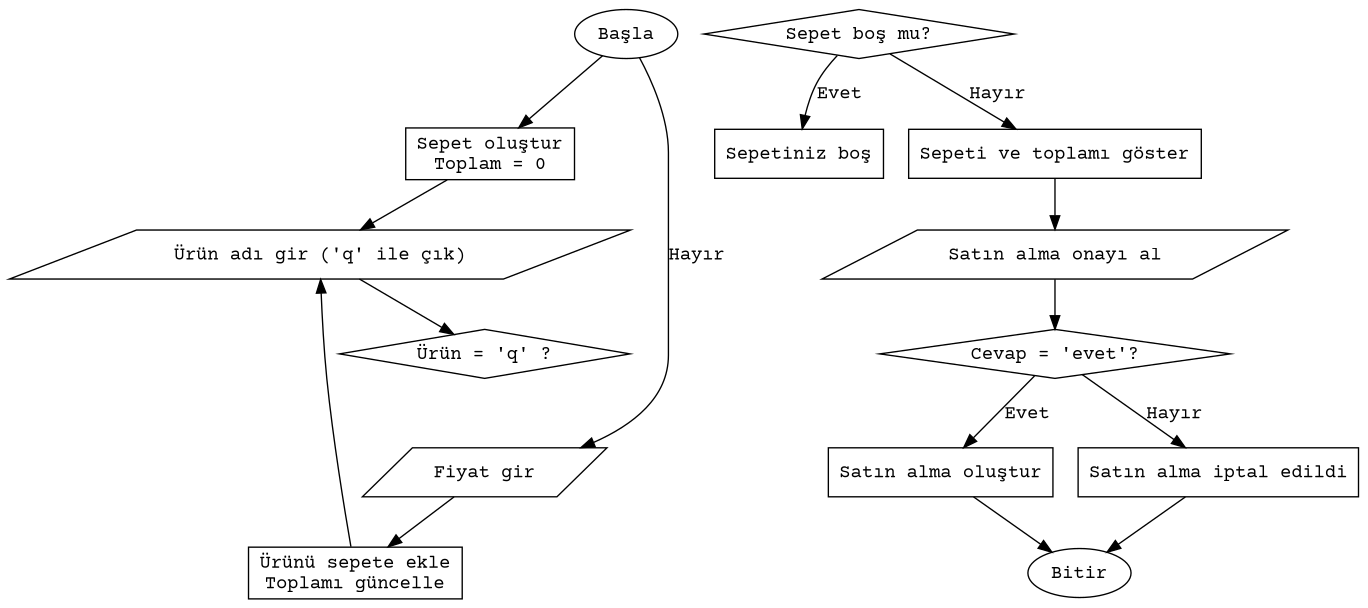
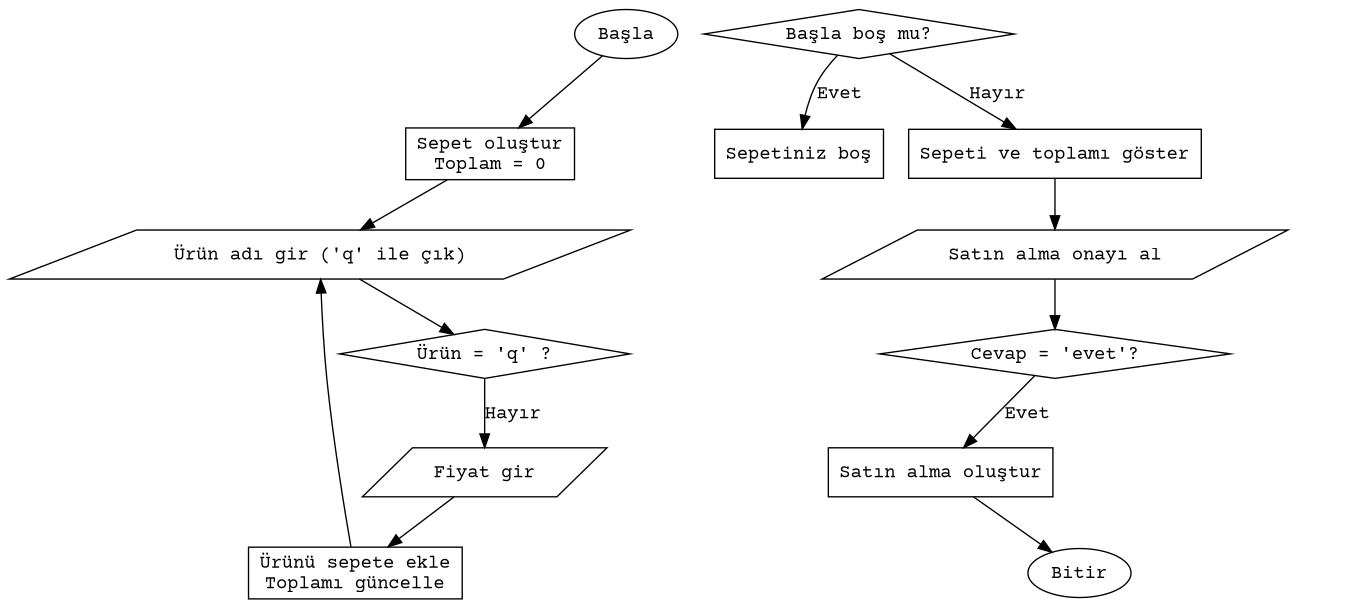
node "Sepet boş mu?": label "Sepet boş mu?" -> "Başla boş mu?"
edge "Başla" -> "Fiyat gir": now "Ürün = 'q' ?" -> "Fiyat gir"
node "Satın alma iptal edildi": removed
